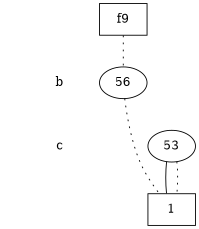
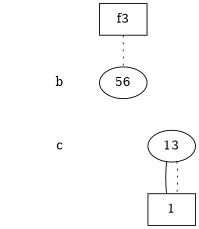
node "f9": label "f9" -> "f3"
node "53": label "53" -> "13"
edge "56" -- "1": removed
